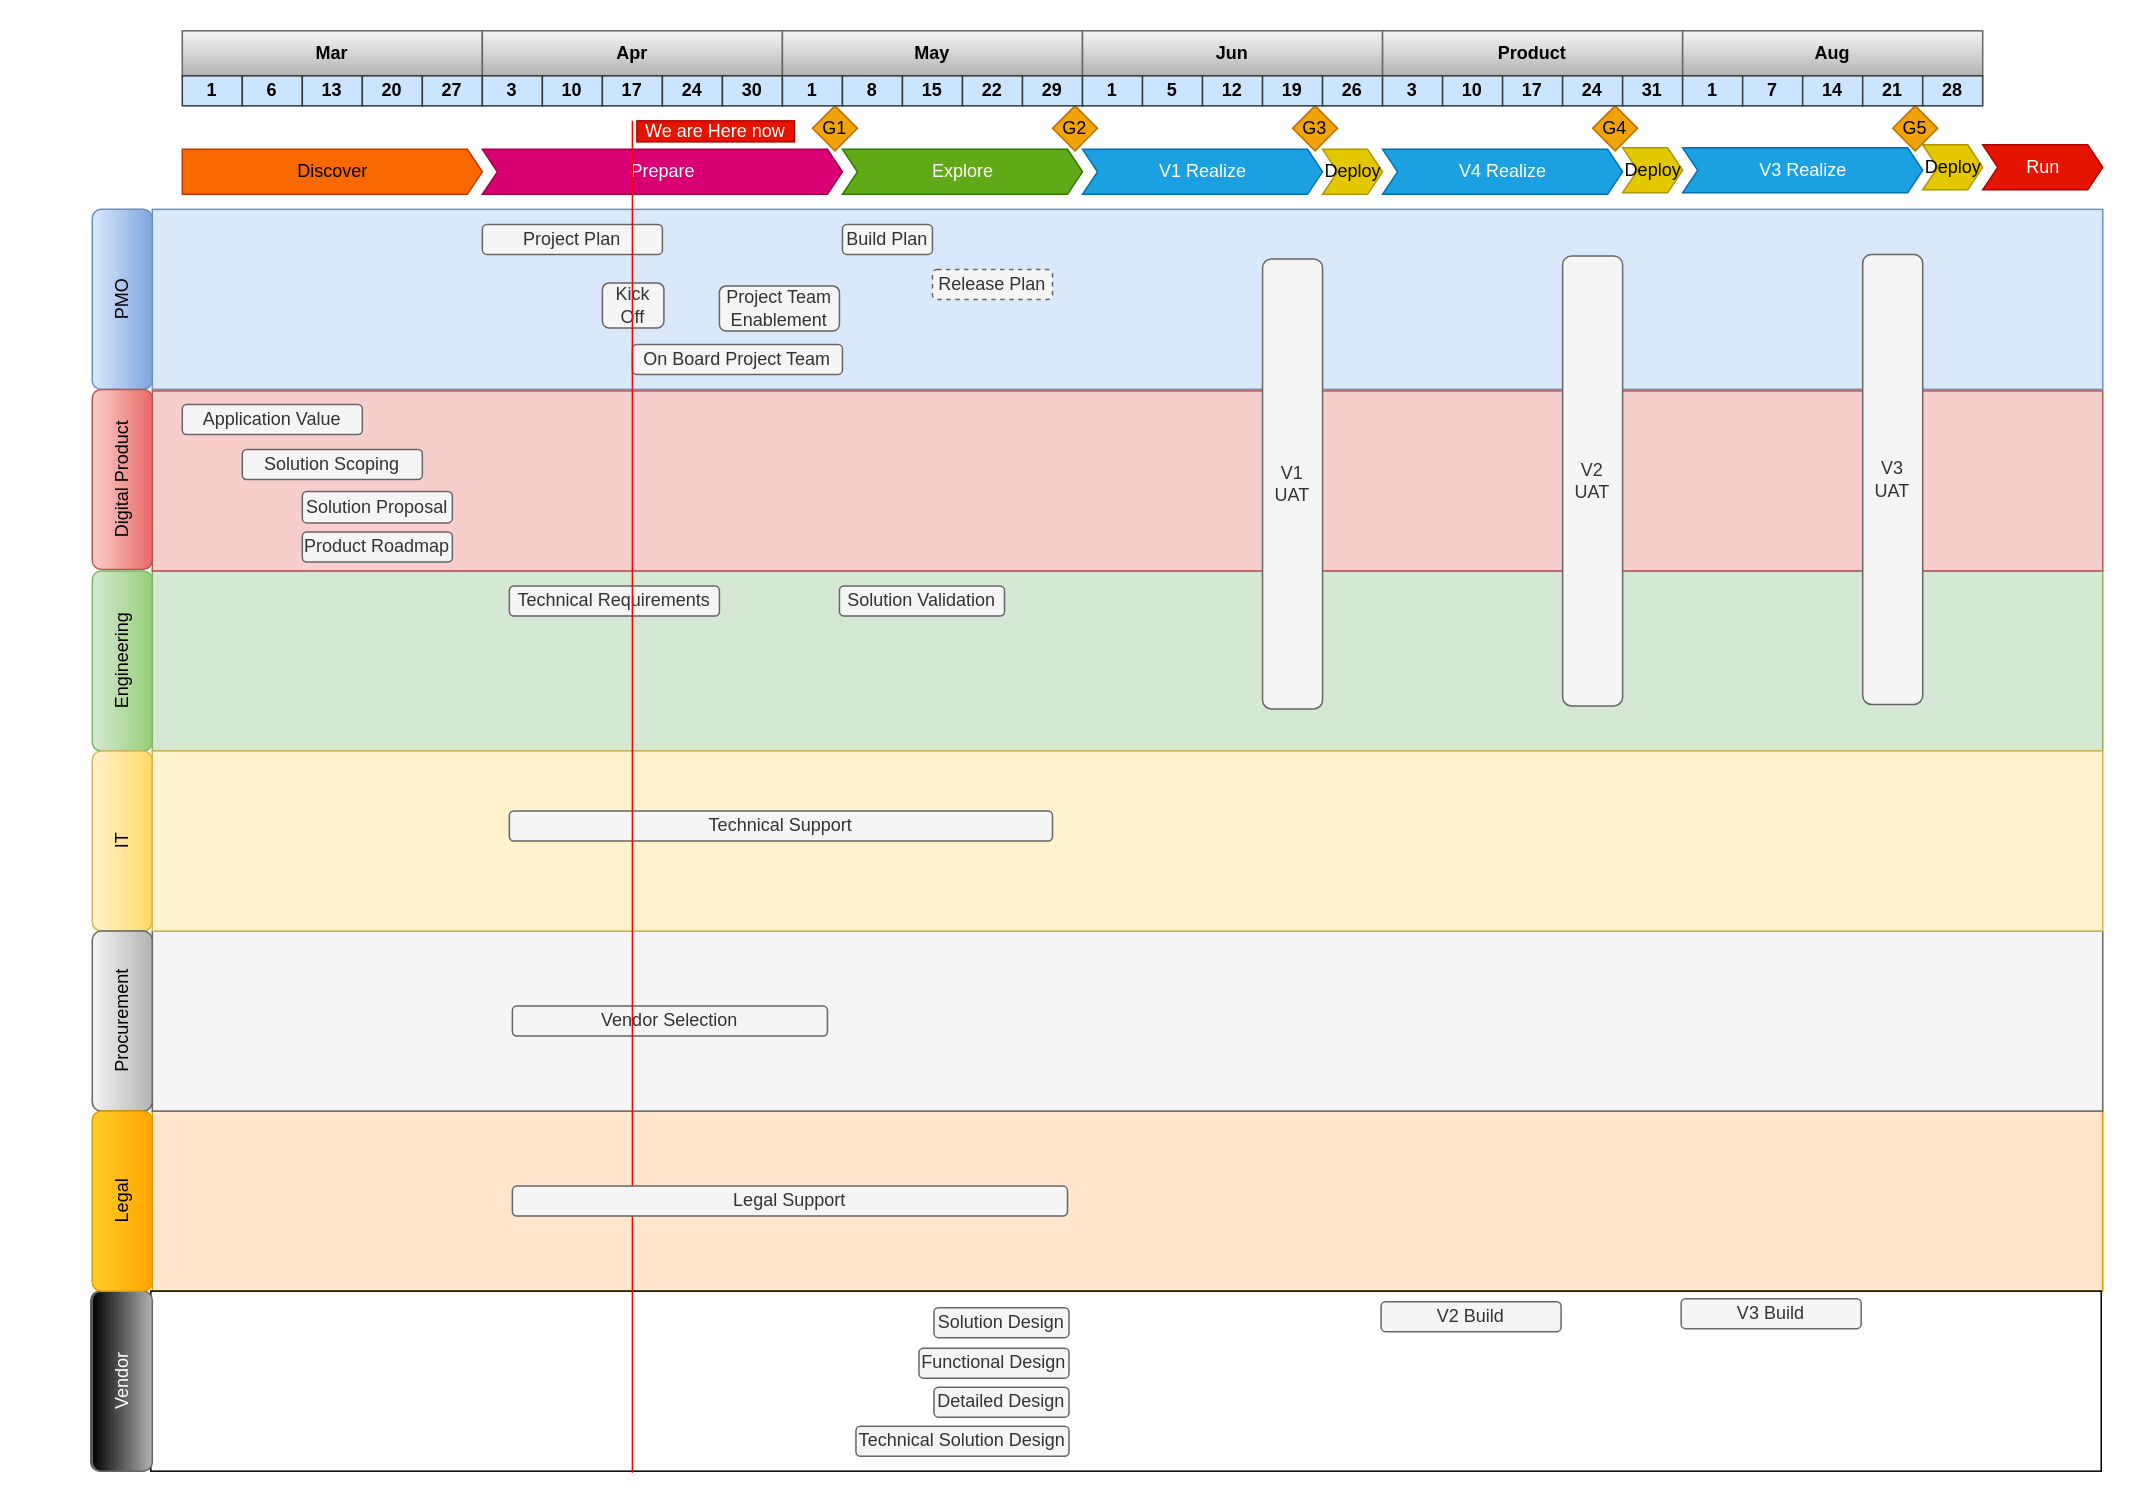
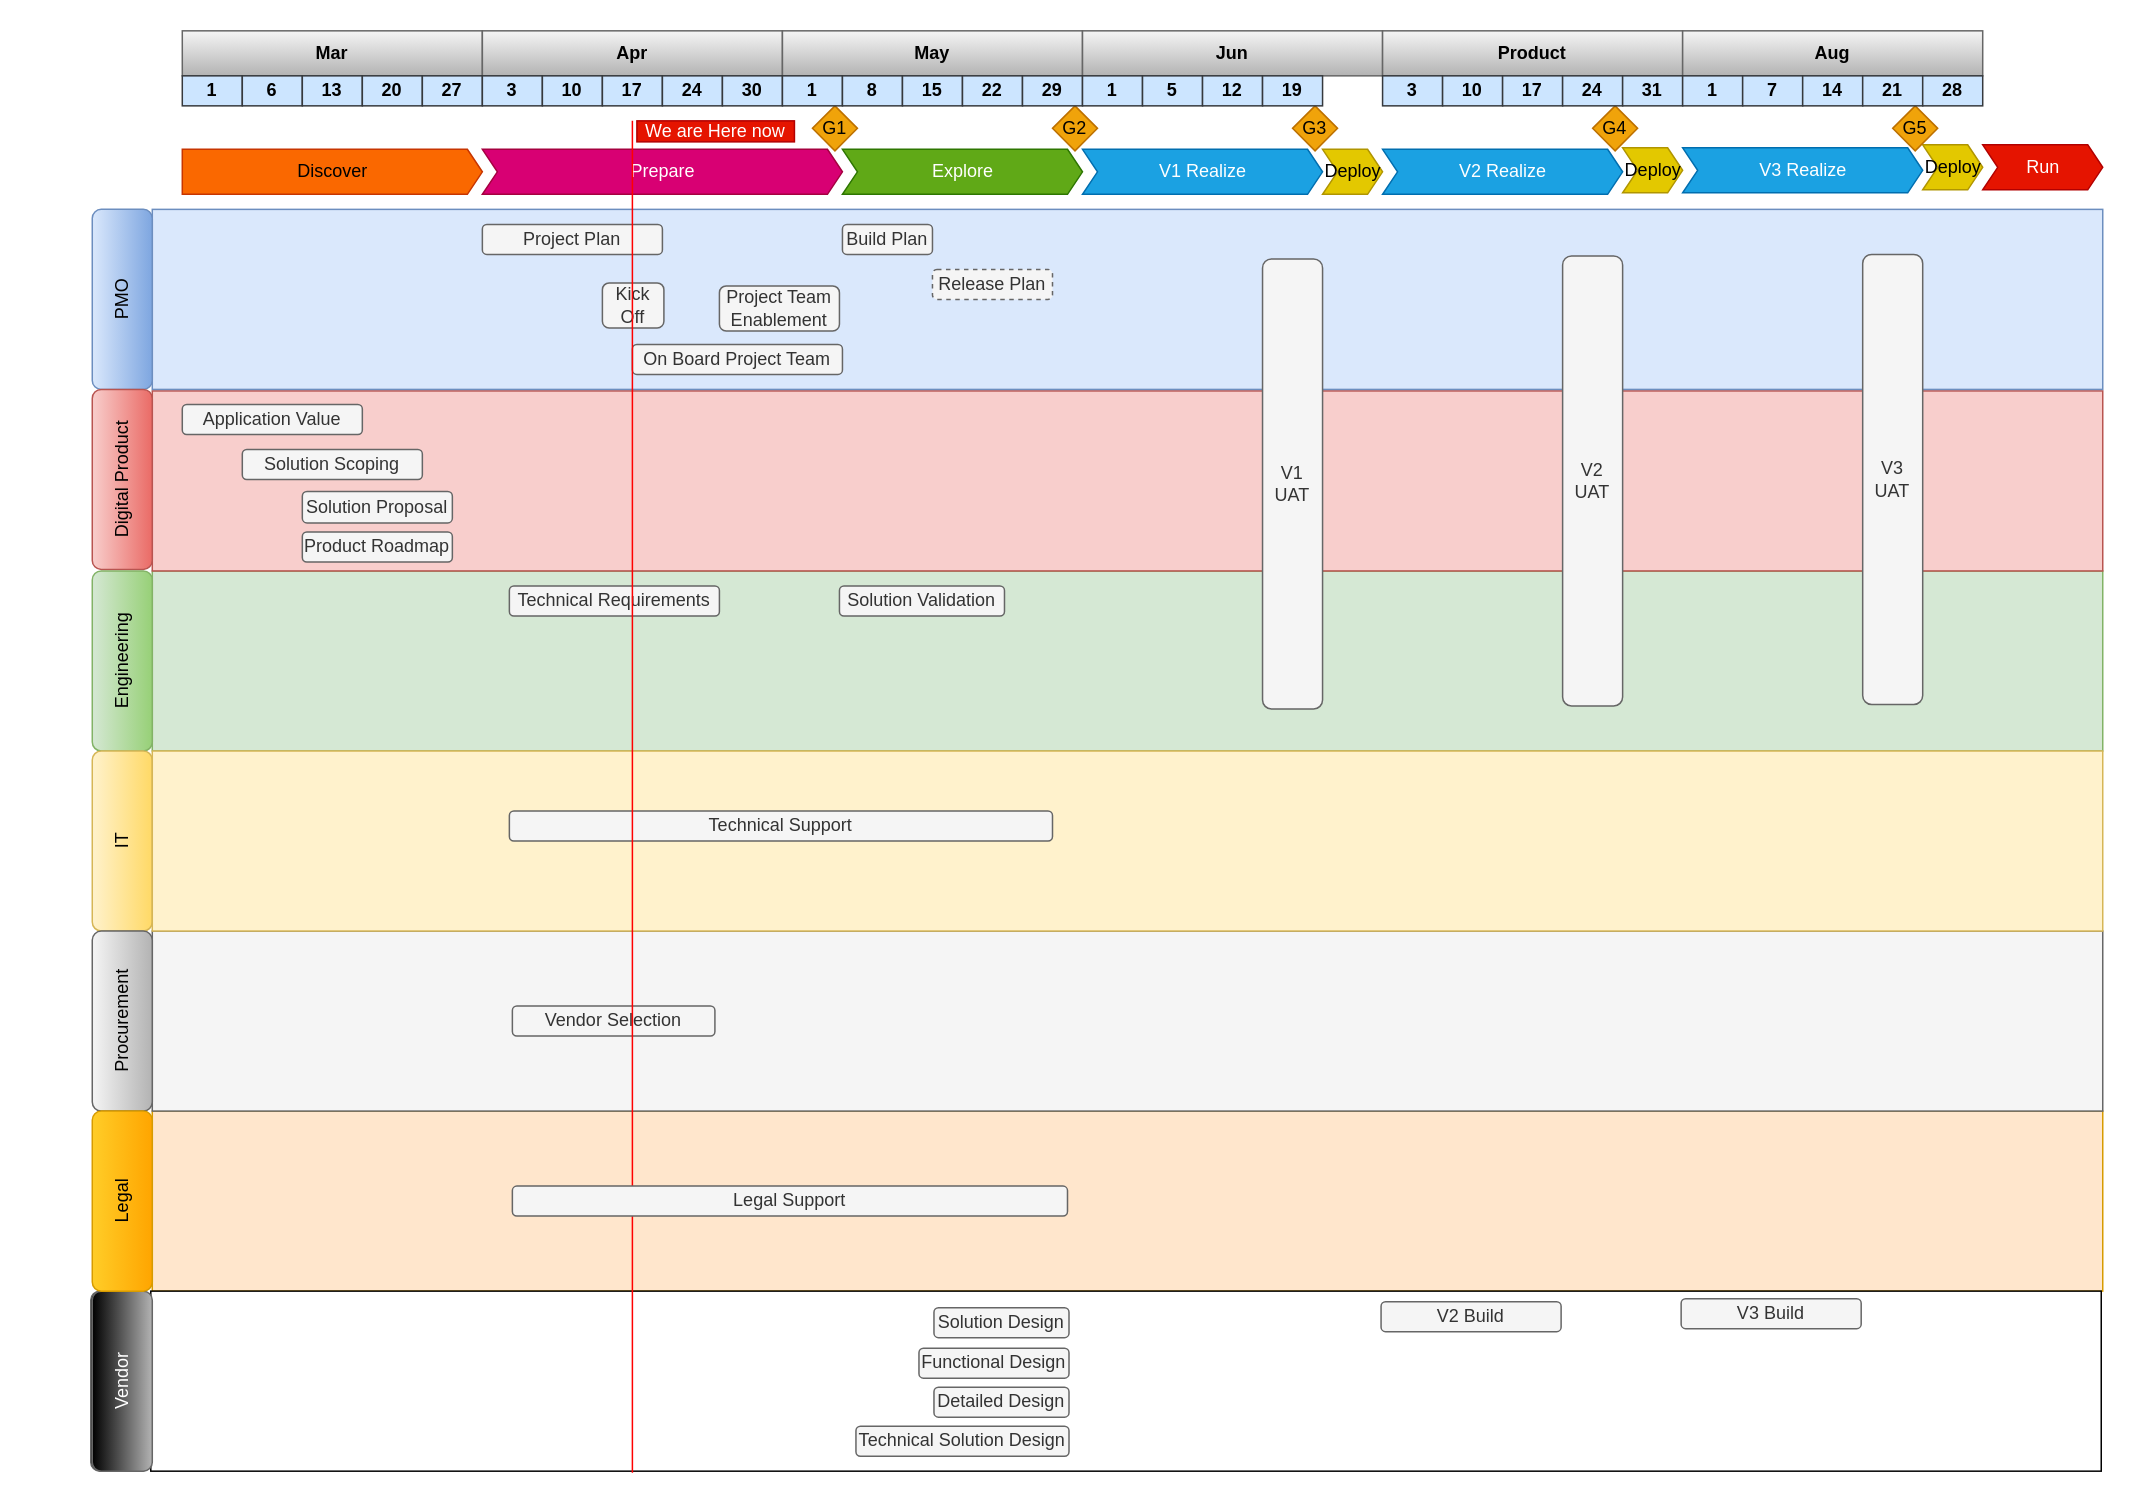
node "26": removed
node "V4 Realize": label "V4 Realize" -> "V2 Realize"
node "Vendor Selection": size 315x30 -> 203x30
